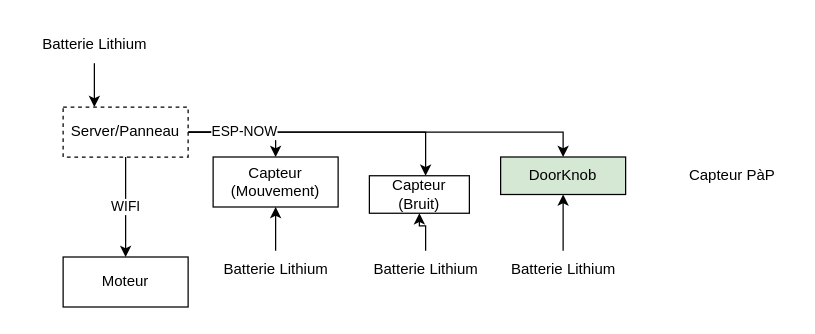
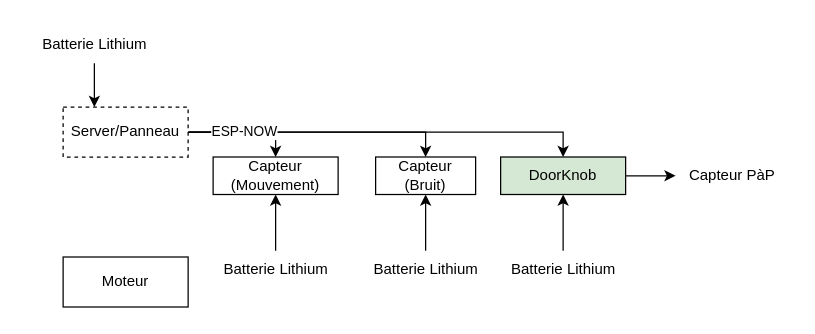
edge "DoorKnob" -> "Capteur PàP": added
node "Capteur (Mouvement)": size 125x50 -> 125x38
node "Capteur (Bruit)": moved (419, 194) -> (426, 176)
edge "Server/Panneau" -> "Moteur": removed, label "WIFI"
